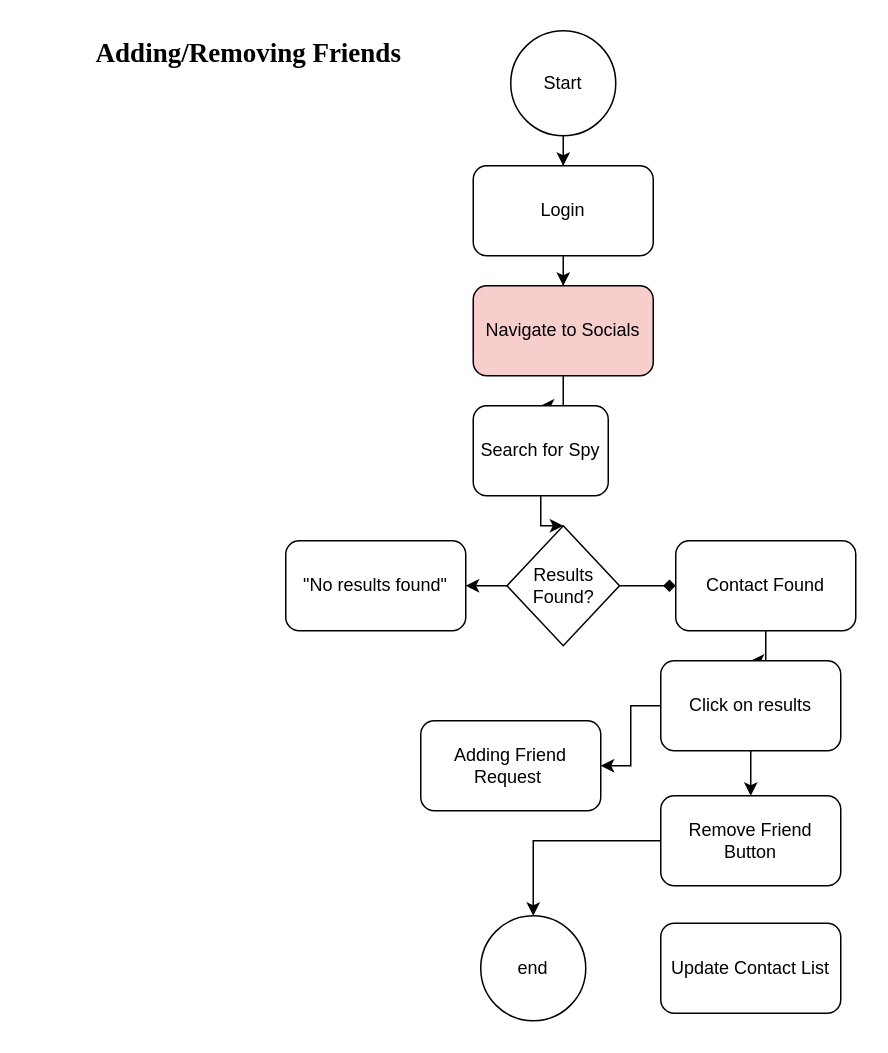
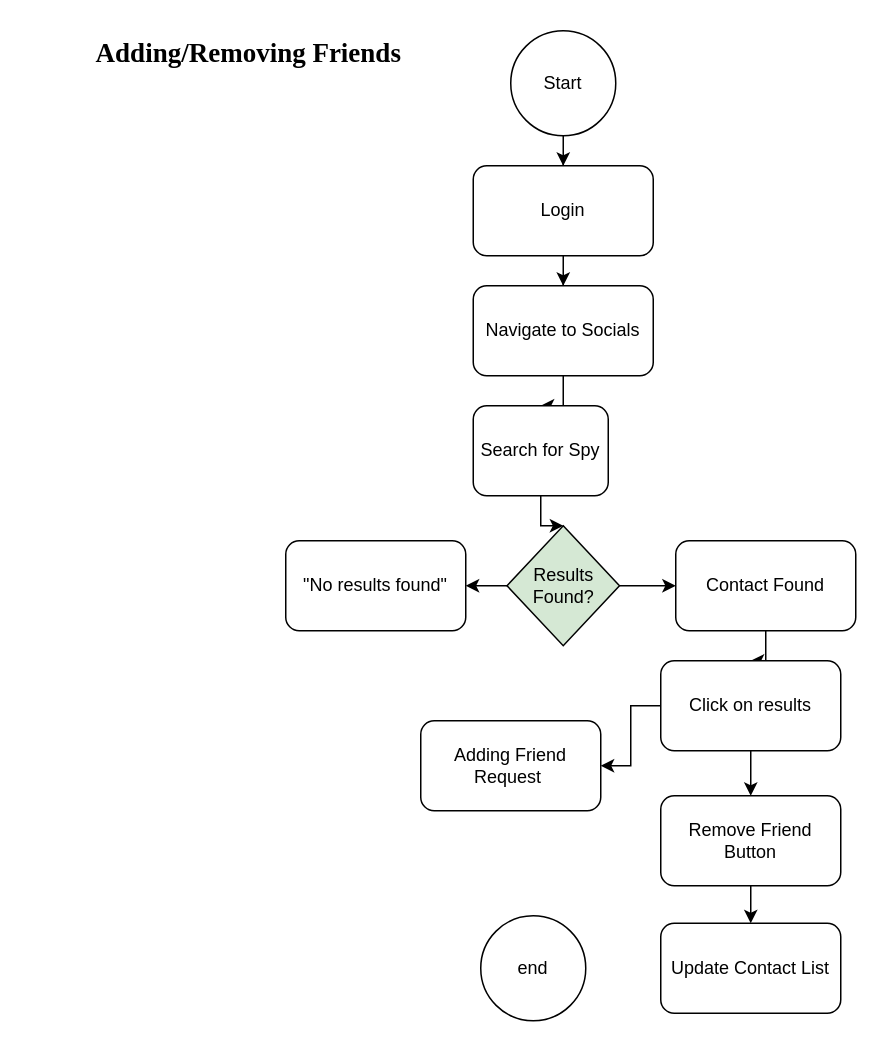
node "Navigate to Socials": fillcolor #f8cecc -> #ffffff
node "Results Found?": fillcolor #ffffff -> #d5e8d4
edge "Results Found?" -> "Contact Found": arrowhead diamond -> classic
edge "Remove Friend Button" -> "end": now "Remove Friend Button" -> "Update Contact List"
